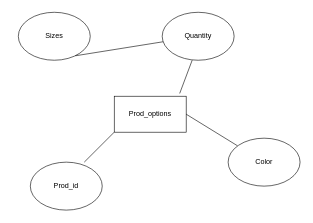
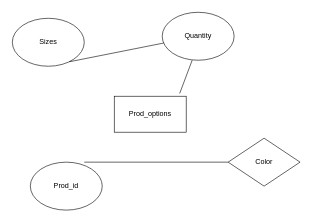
node "Sizes": moved (54, 36) -> (48, 42)
edge "Prod_options" -- "Color": removed
edge "Prod_options" -- "Prod_id": now "Color" -- "Prod_id"
node "Color": shape ellipse -> diamond
